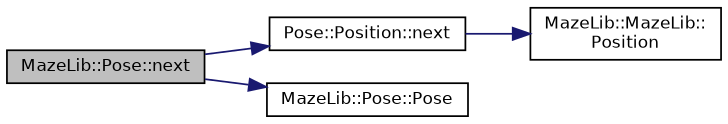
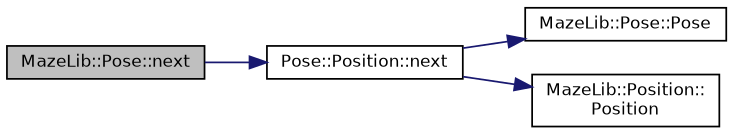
node "MazeLib::MazeLib:: Position": label "MazeLib::MazeLib:: Position" -> "MazeLib::Position:: Position"
edge "MazeLib::Pose::next" -> "MazeLib::Pose::Pose": now "Pose::Position::next" -> "MazeLib::Pose::Pose"
